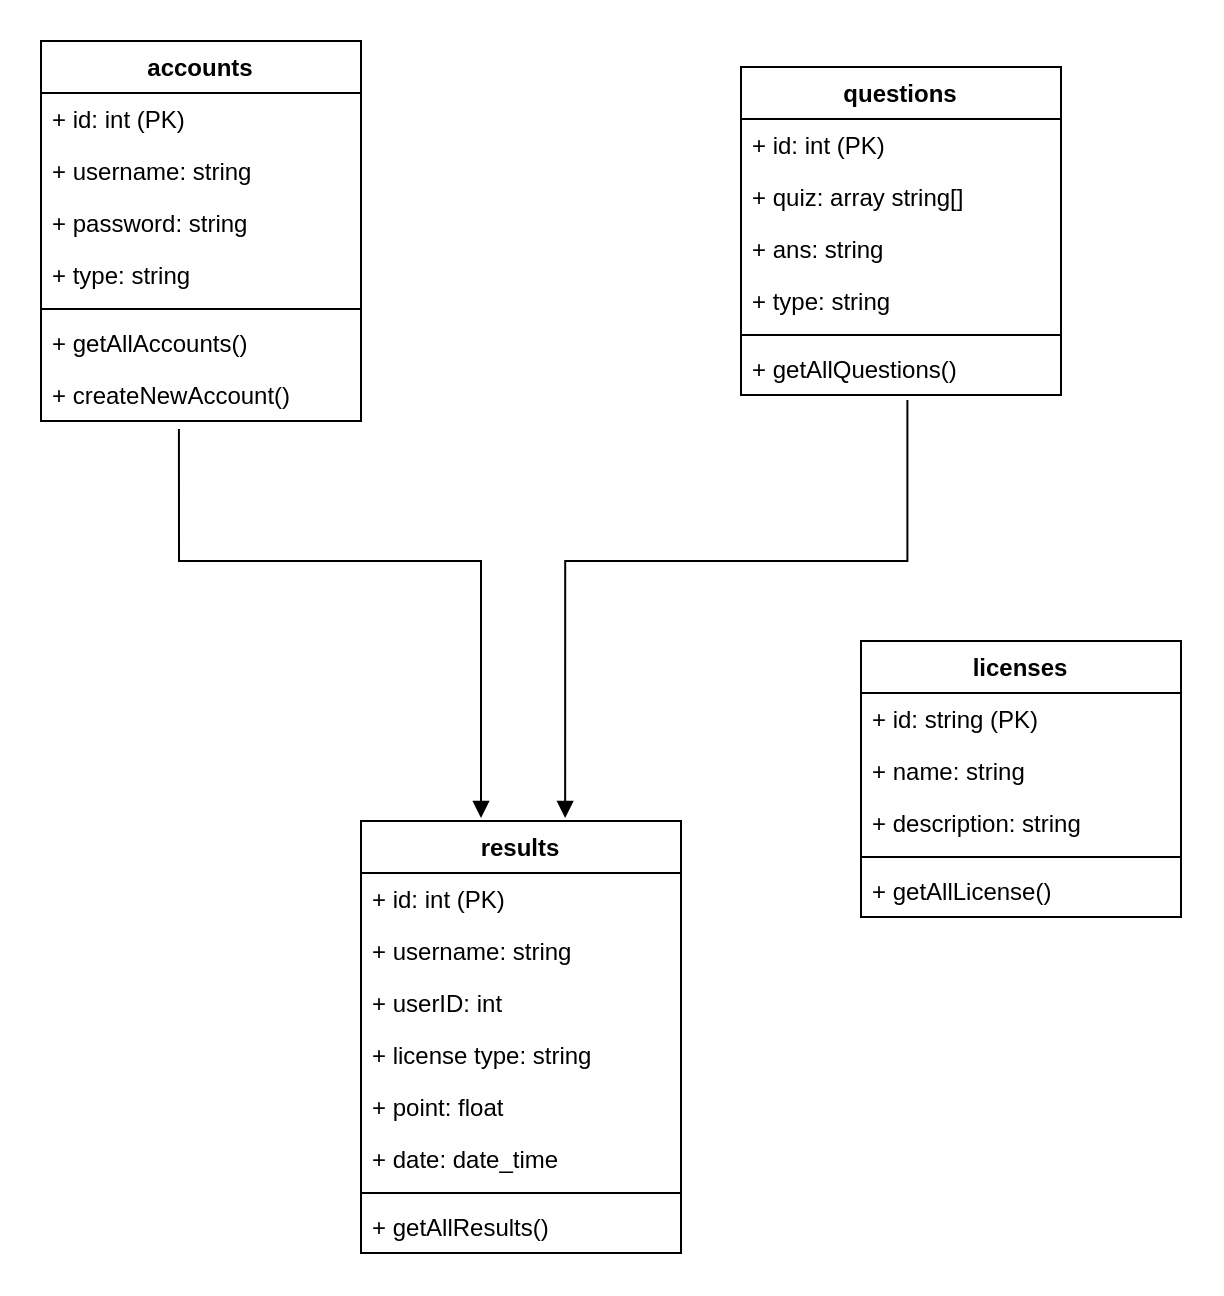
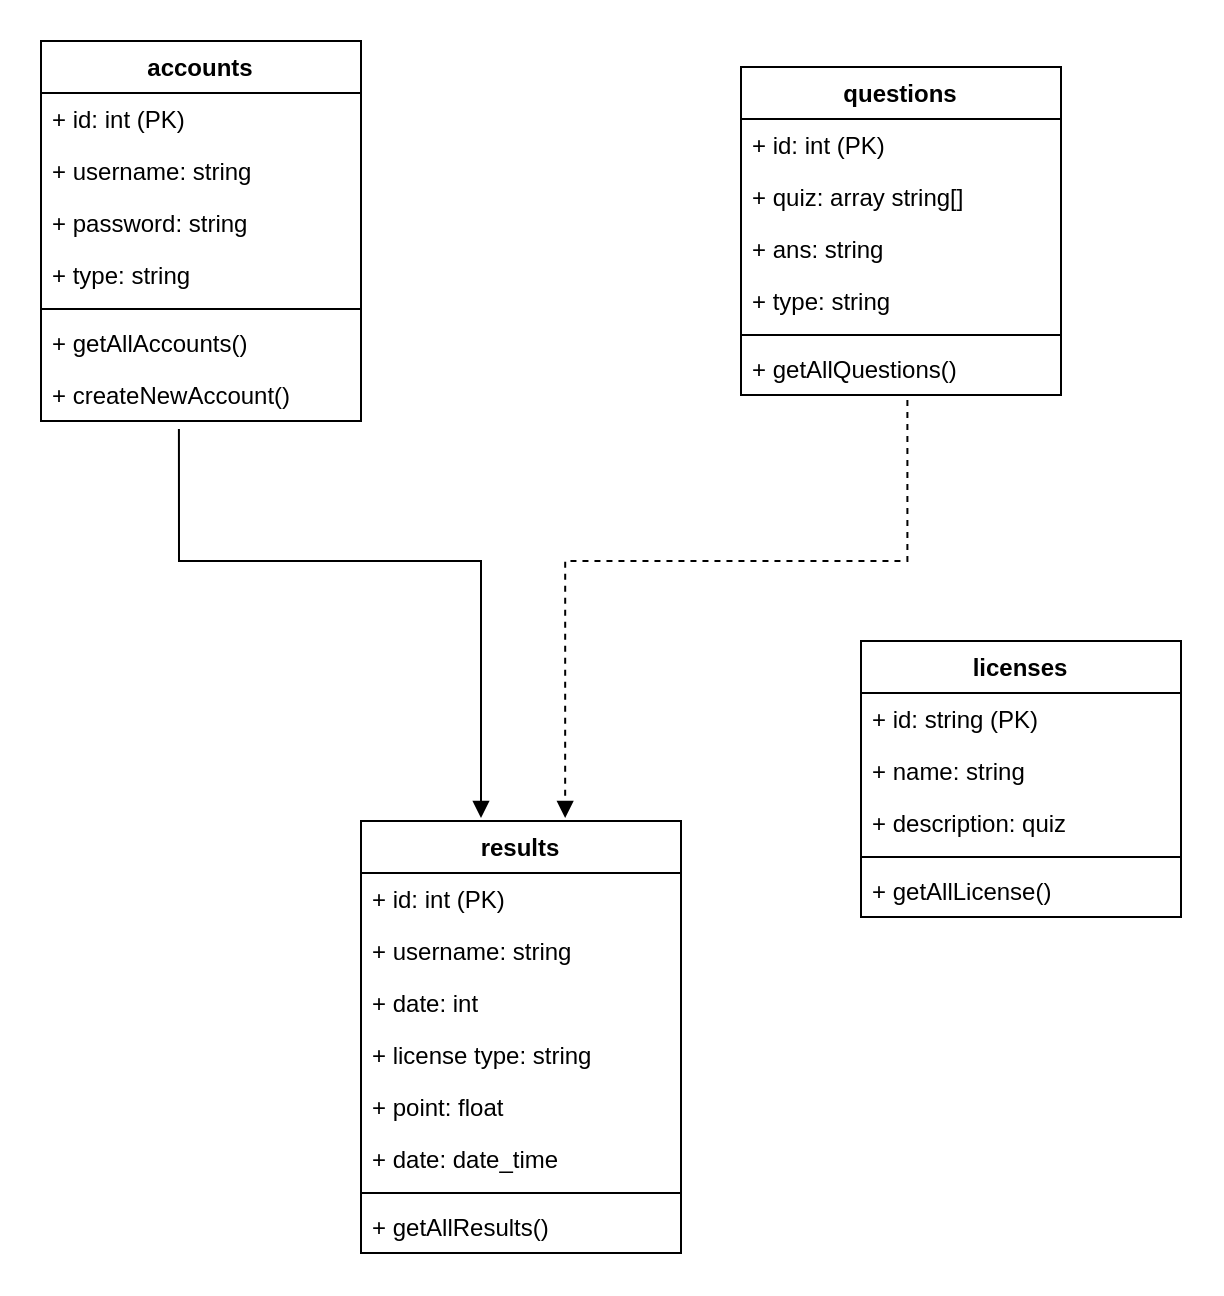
edge "+ getAllQuestions()" -> "results": style solid -> dashed
node "+ description: string": label "+ description: string" -> "+ description: quiz"
node "+ userID: int": label "+ userID: int" -> "+ date: int"
